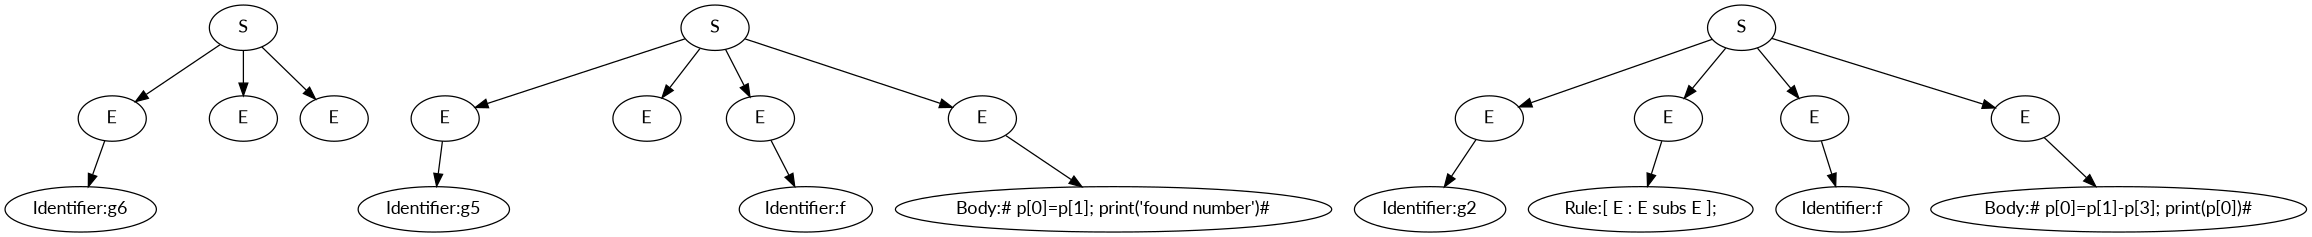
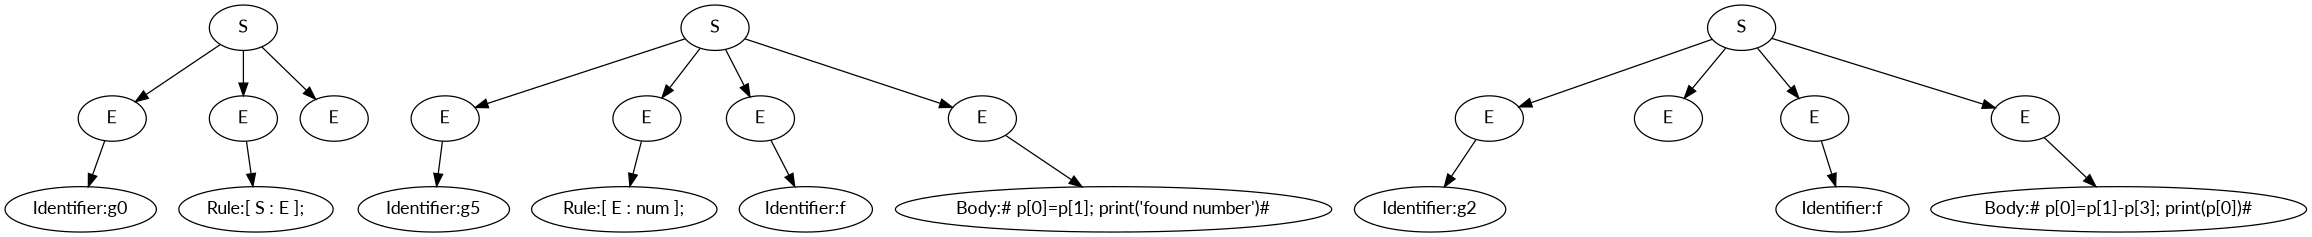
node "Identifier:g6": label "Identifier:g6" -> "Identifier:g0"
node "Rule:[ S : E ];": added
node "Rule:[ E : num ];": added
node "Rule:[ E : E subs E ];": removed
